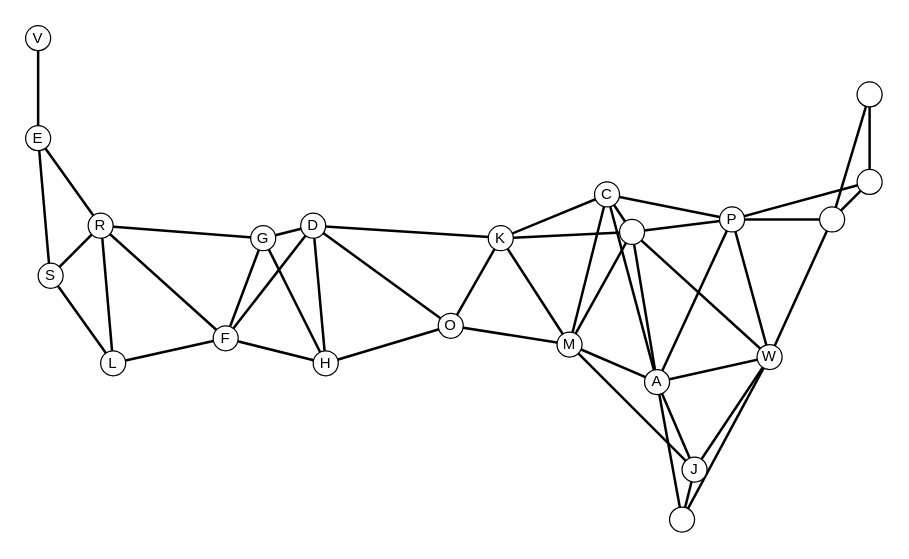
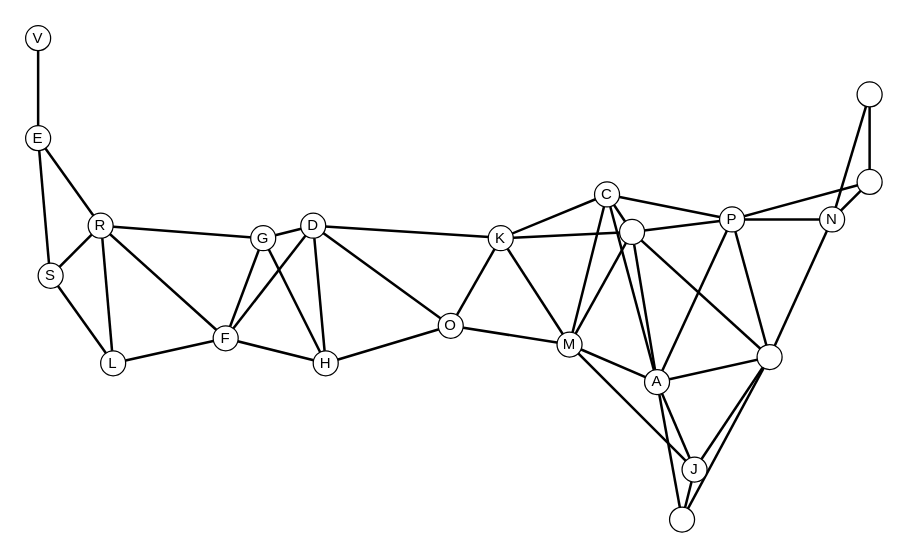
node "N": added
node "W": removed
